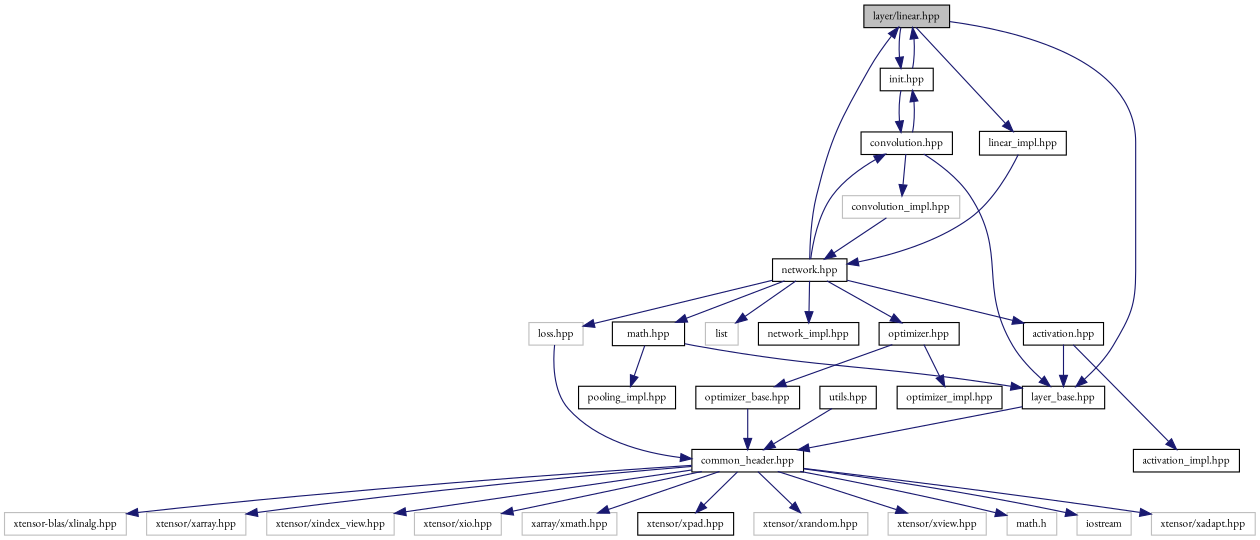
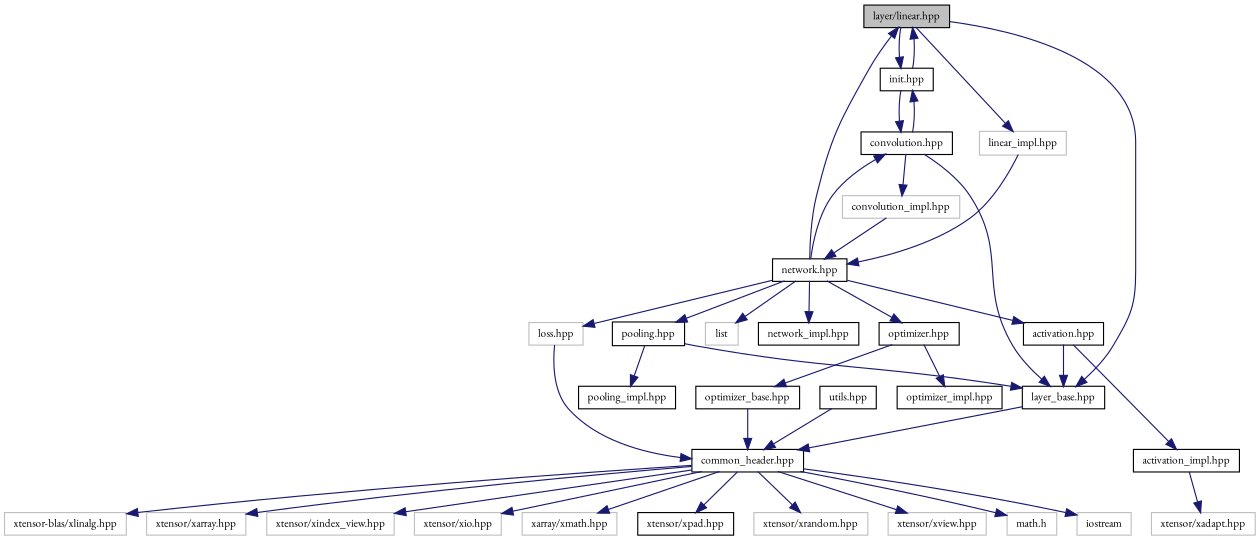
node "linear_impl.hpp": color black -> grey75
node "math.hpp": label "math.hpp" -> "pooling.hpp"
edge "common_header.hpp" -> "xtensor/xadapt.hpp": now "activation_impl.hpp" -> "xtensor/xadapt.hpp"
